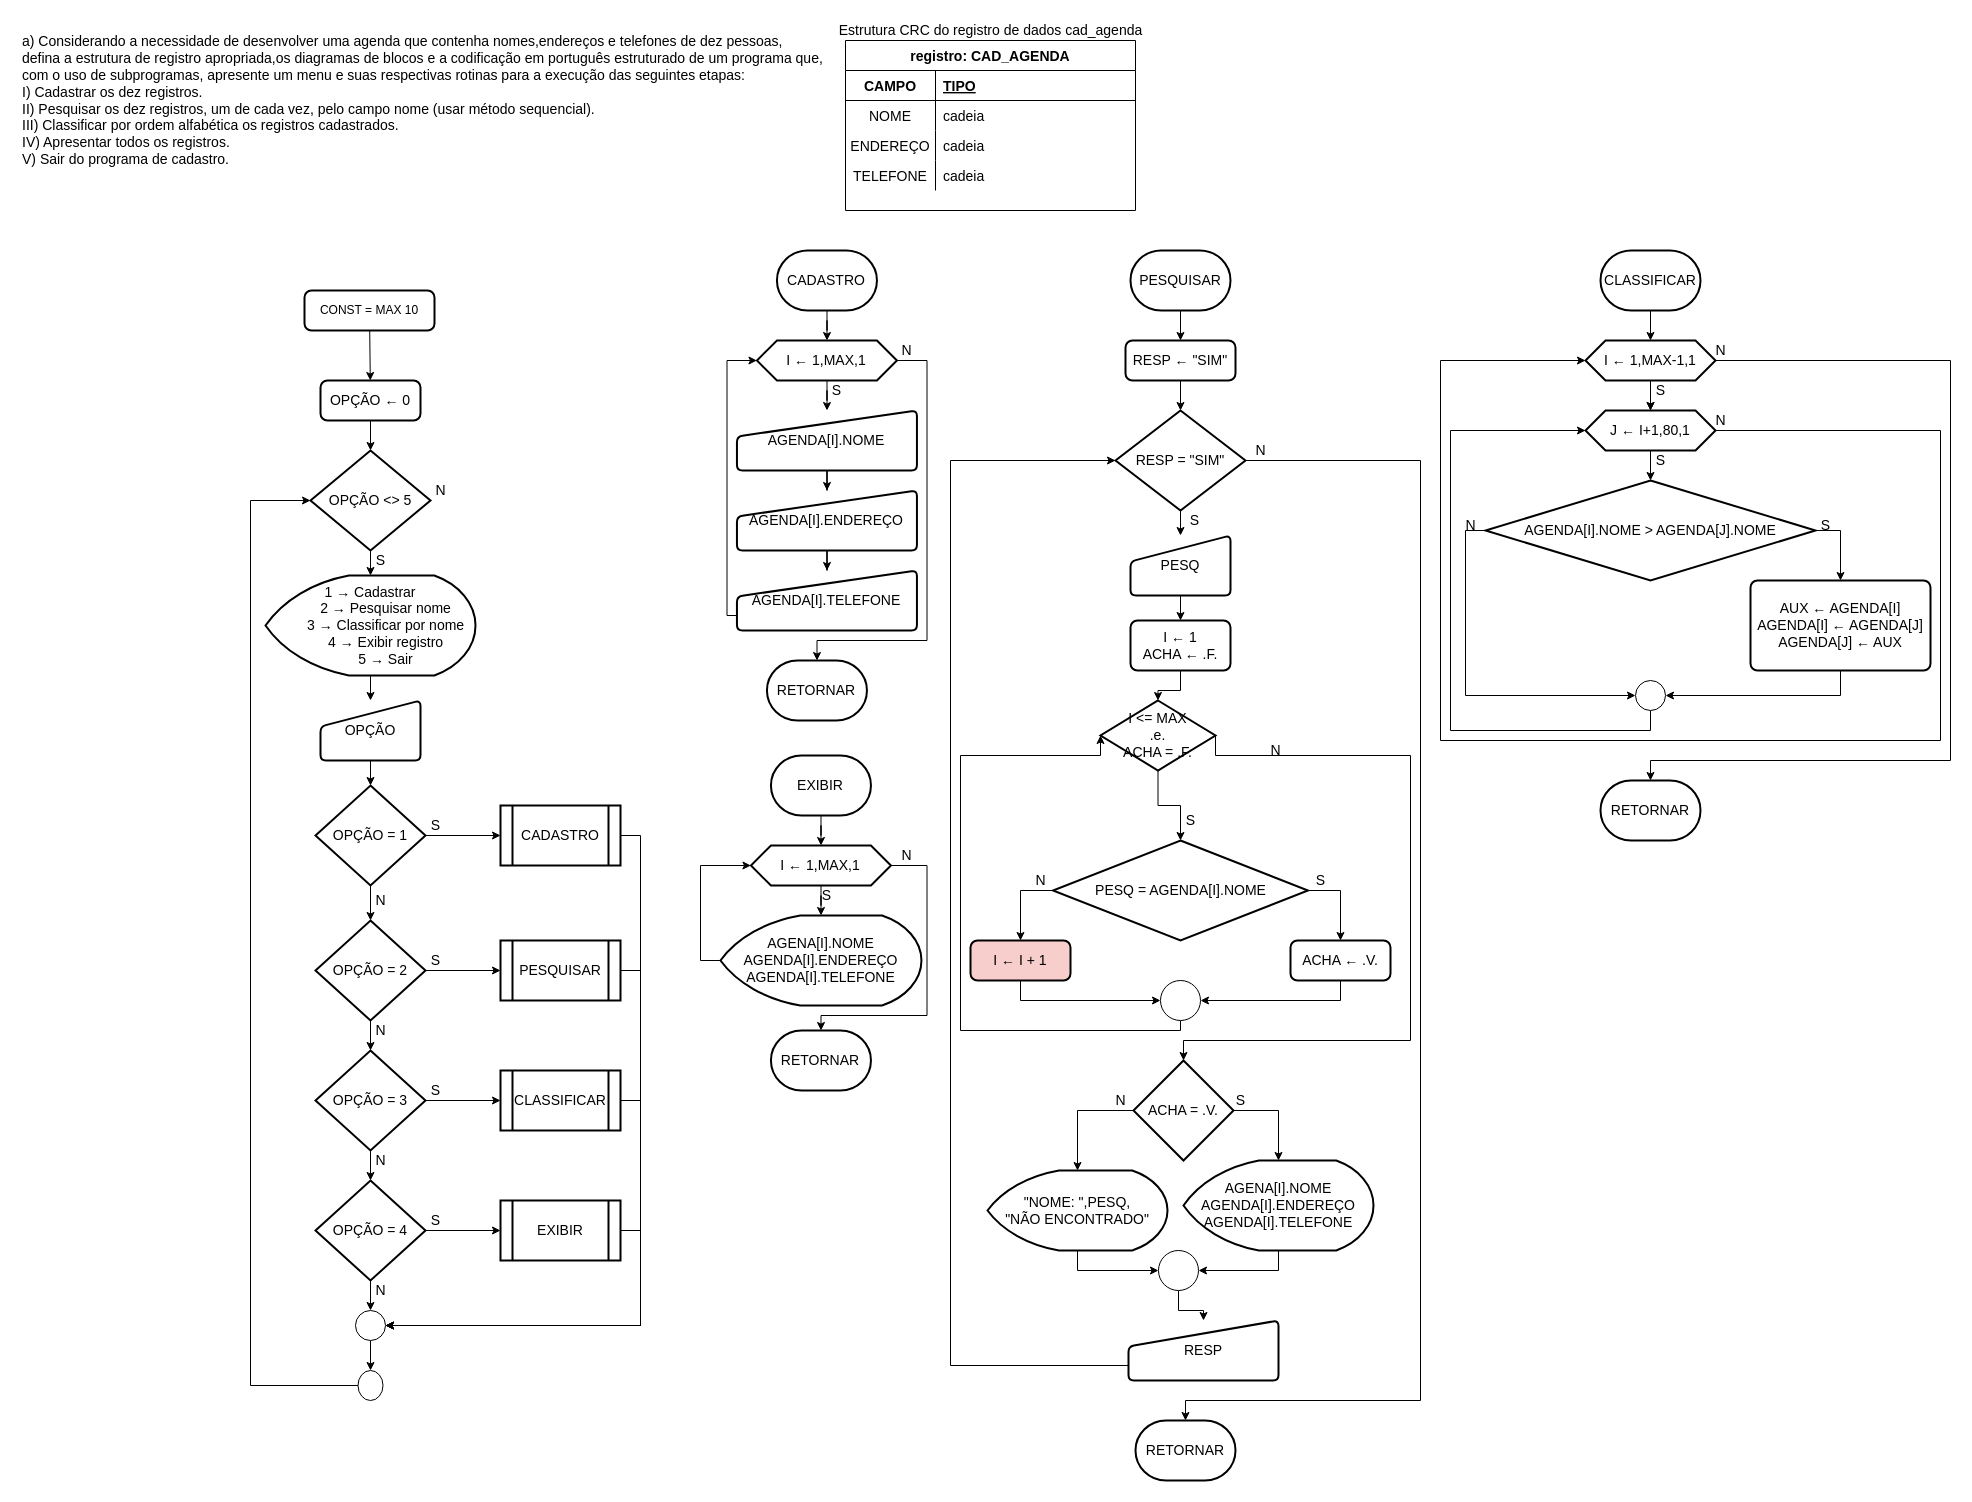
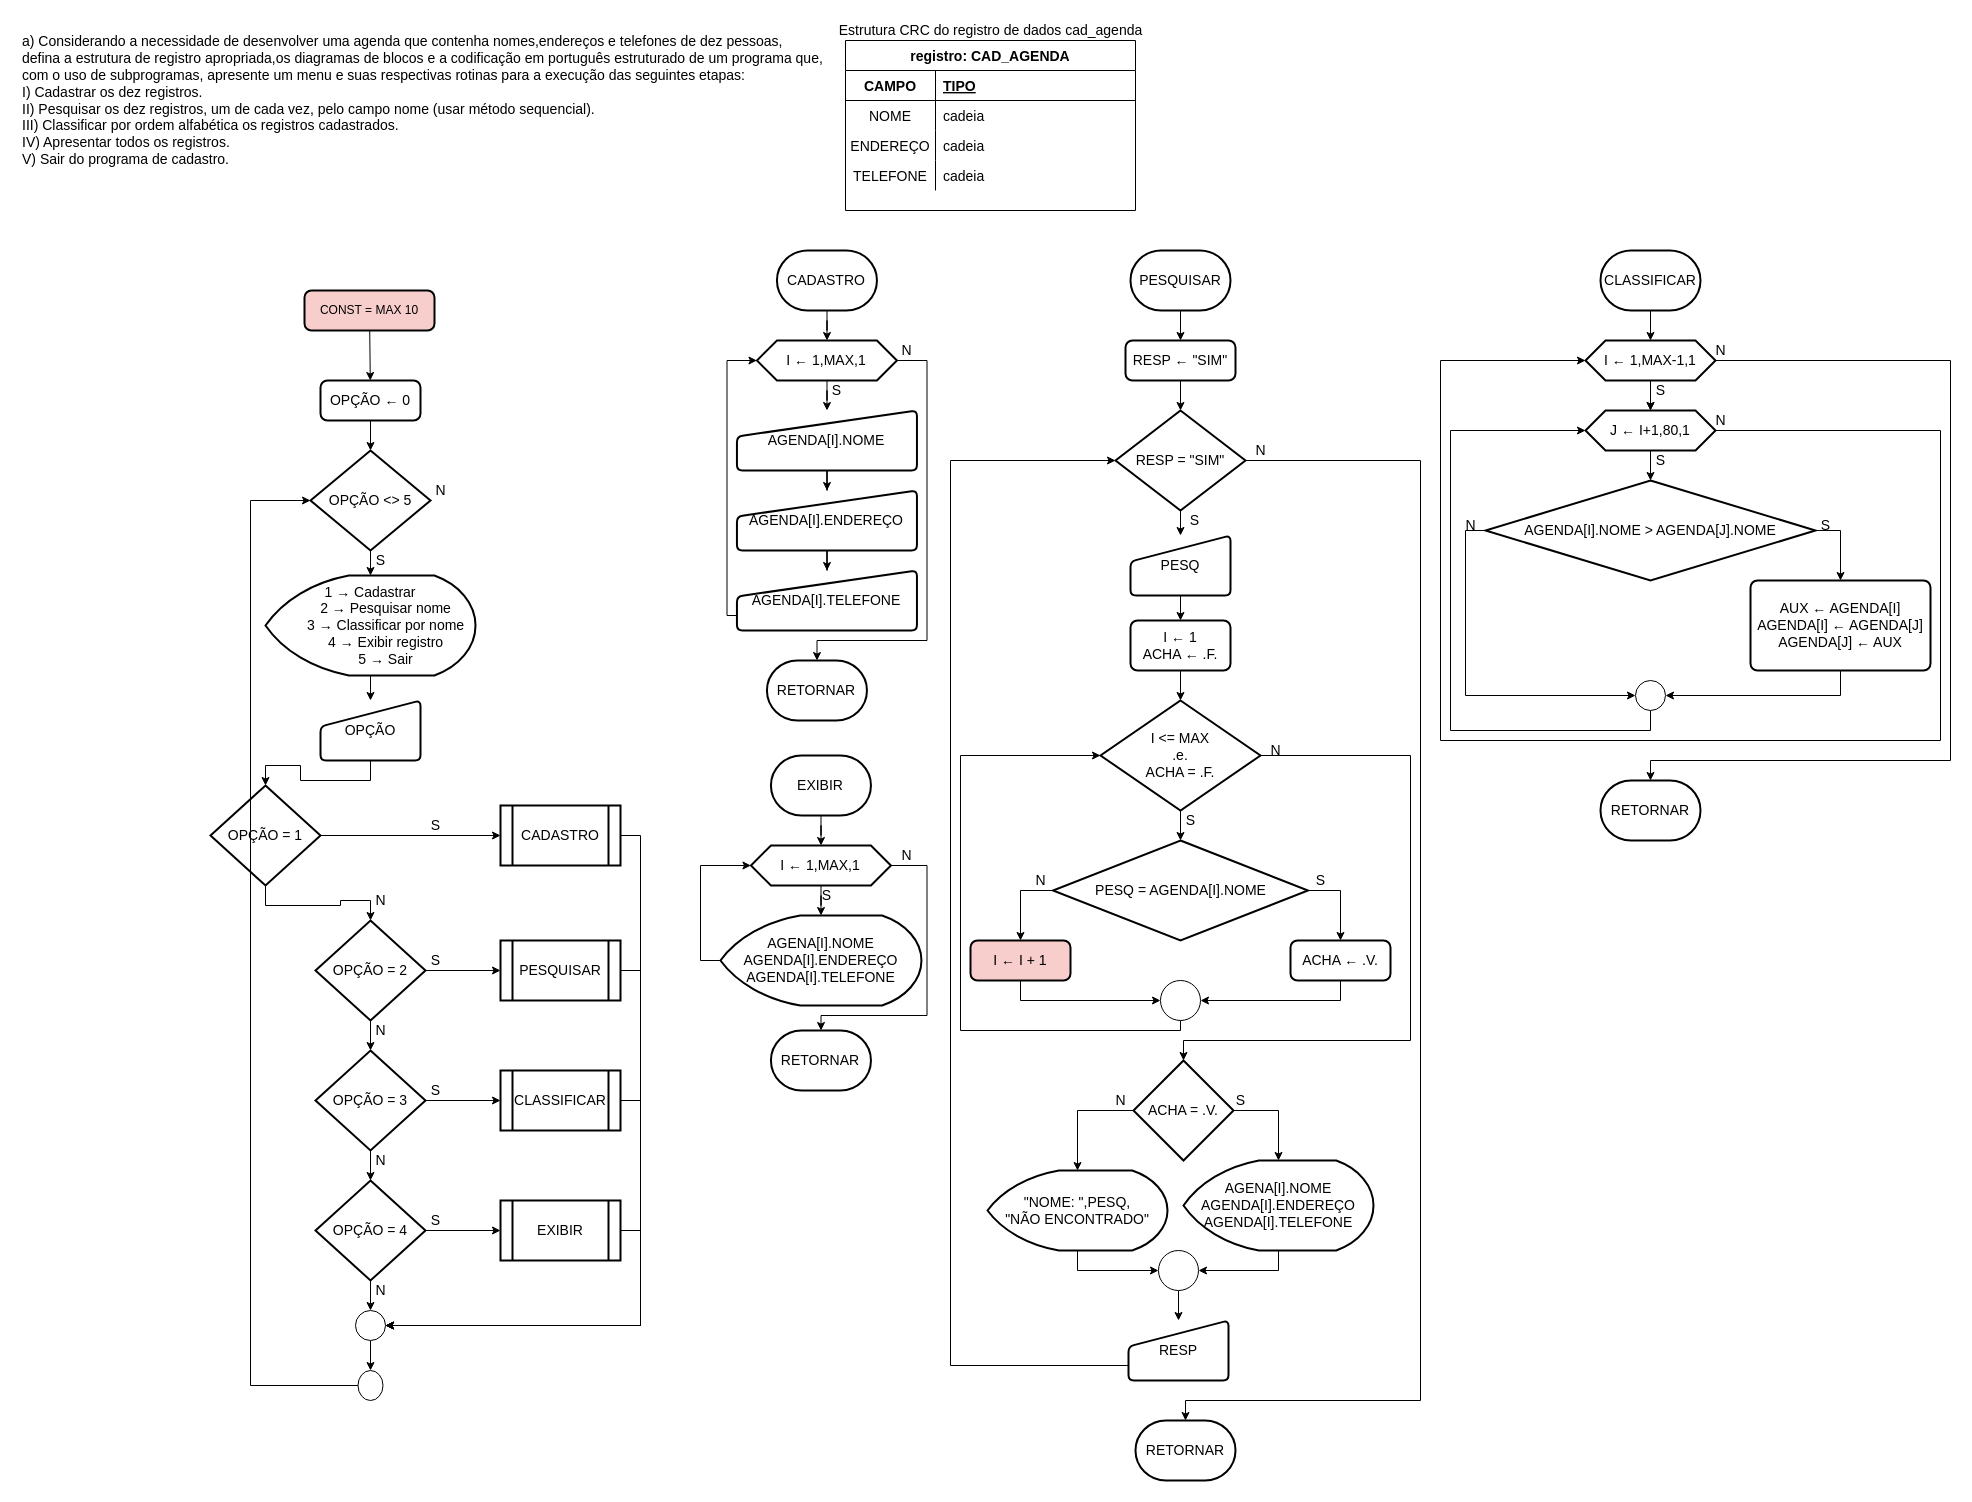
node "CONST = MAX 10": fillcolor #ffffff -> #f8cecc
node "I <= MAX .e. ACHA = .F.": size 115x70 -> 160x110
node "OPÇÃO = 1": moved (371, 836) -> (266, 836)
node "RESP": size 150x60 -> 100x60
